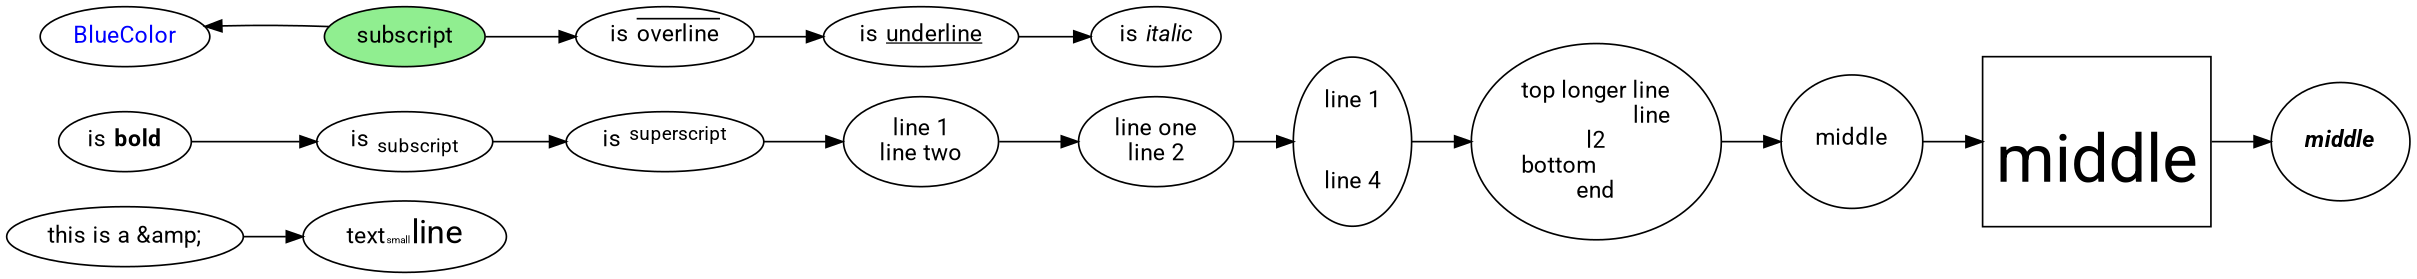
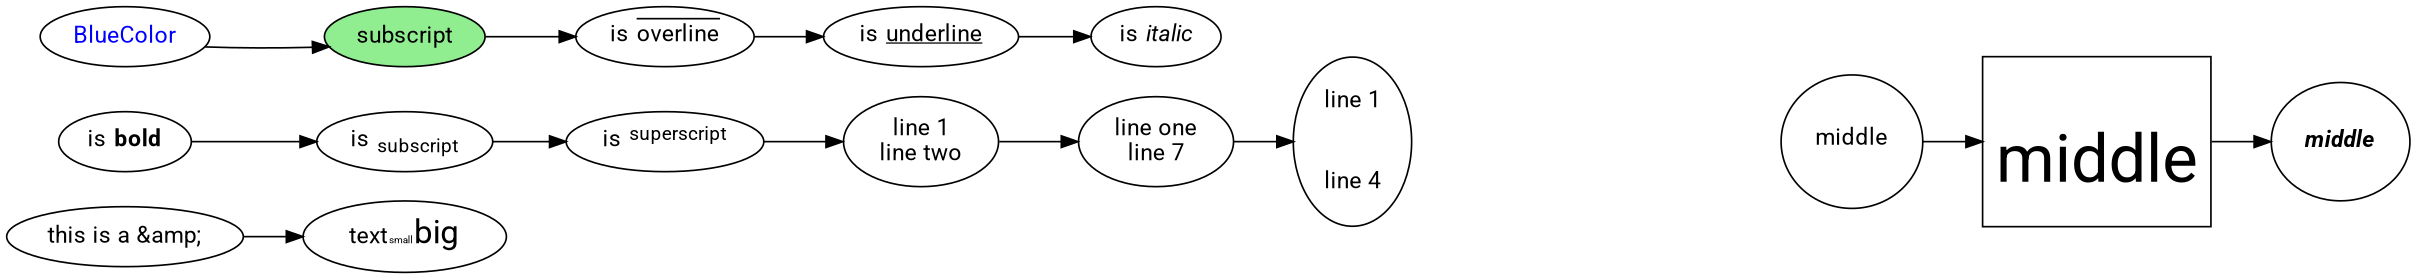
edge "subscript" -> "BlueColor": reversed
node "top longer line": removed
node "line one": text "line 2" -> "line 7"
node "text": text "line" -> "big"
